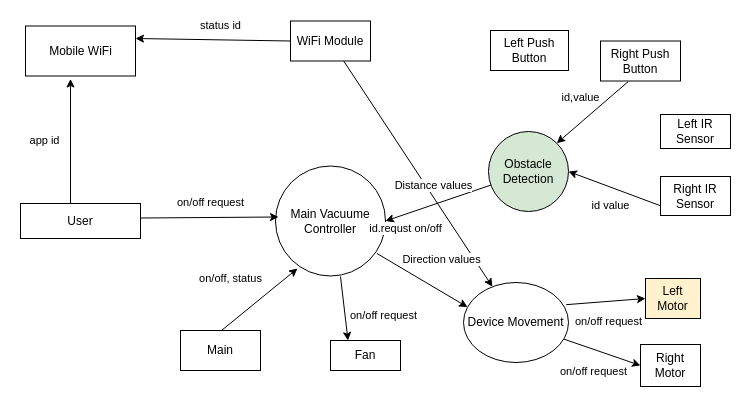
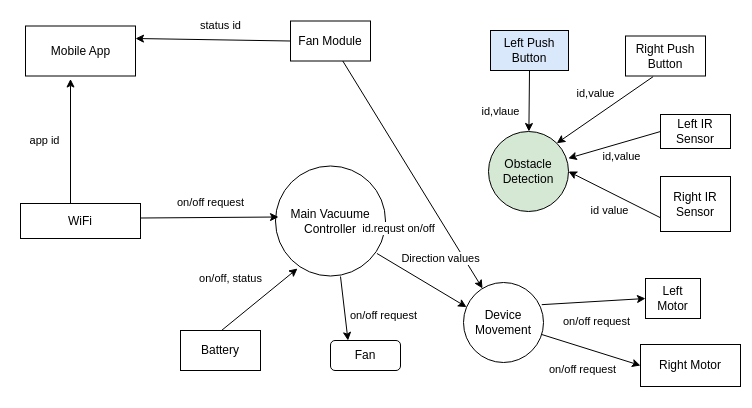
node "WiFi Module": label "WiFi Module" -> "Fan Module"
node "Left Push Button": fillcolor #ffffff -> #dae8fc
node "Mobile WiFi": label "Mobile WiFi" -> "Mobile App"
node "Right Push Button": moved (641, 61) -> (666, 56)
edge "Left Push Button" -> "Obstacle Detection": added, label "id,vlaue"
edge "Left IR Sensor" -> "Obstacle Detection": added, label "id,value"
node "Right IR Sensor": size 70x39 -> 70x55
edge "Obstacle Detection" -> "Main Vacuume Controller": removed, label "Distance values"
node "User": label "User" -> "WiFi"
node "Left Motor": fillcolor #fff2cc -> #ffffff
node "Device Movement": size 105x80 -> 80x80
node "Main": label "Main" -> "Battery"
node "Fan": shape rectangle -> rounded rectangle
node "Right Motor": size 60x42 -> 100x42
